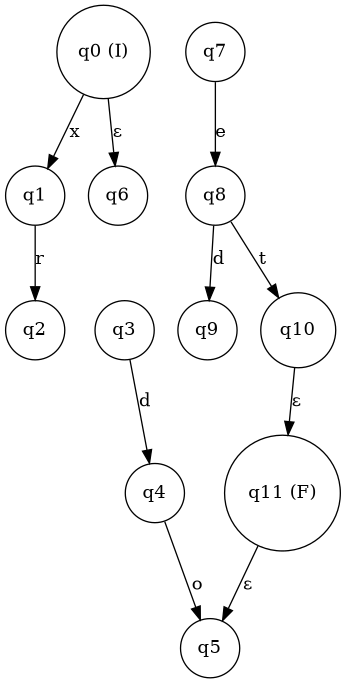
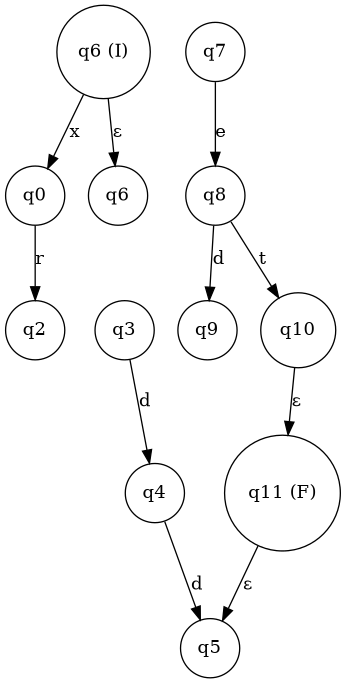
node "q0 (I)": label "q0 (I)" -> "q6 (I)"
node "q1": label "q1" -> "q0"
edge "q4" -> "q5": label "o" -> "d"
